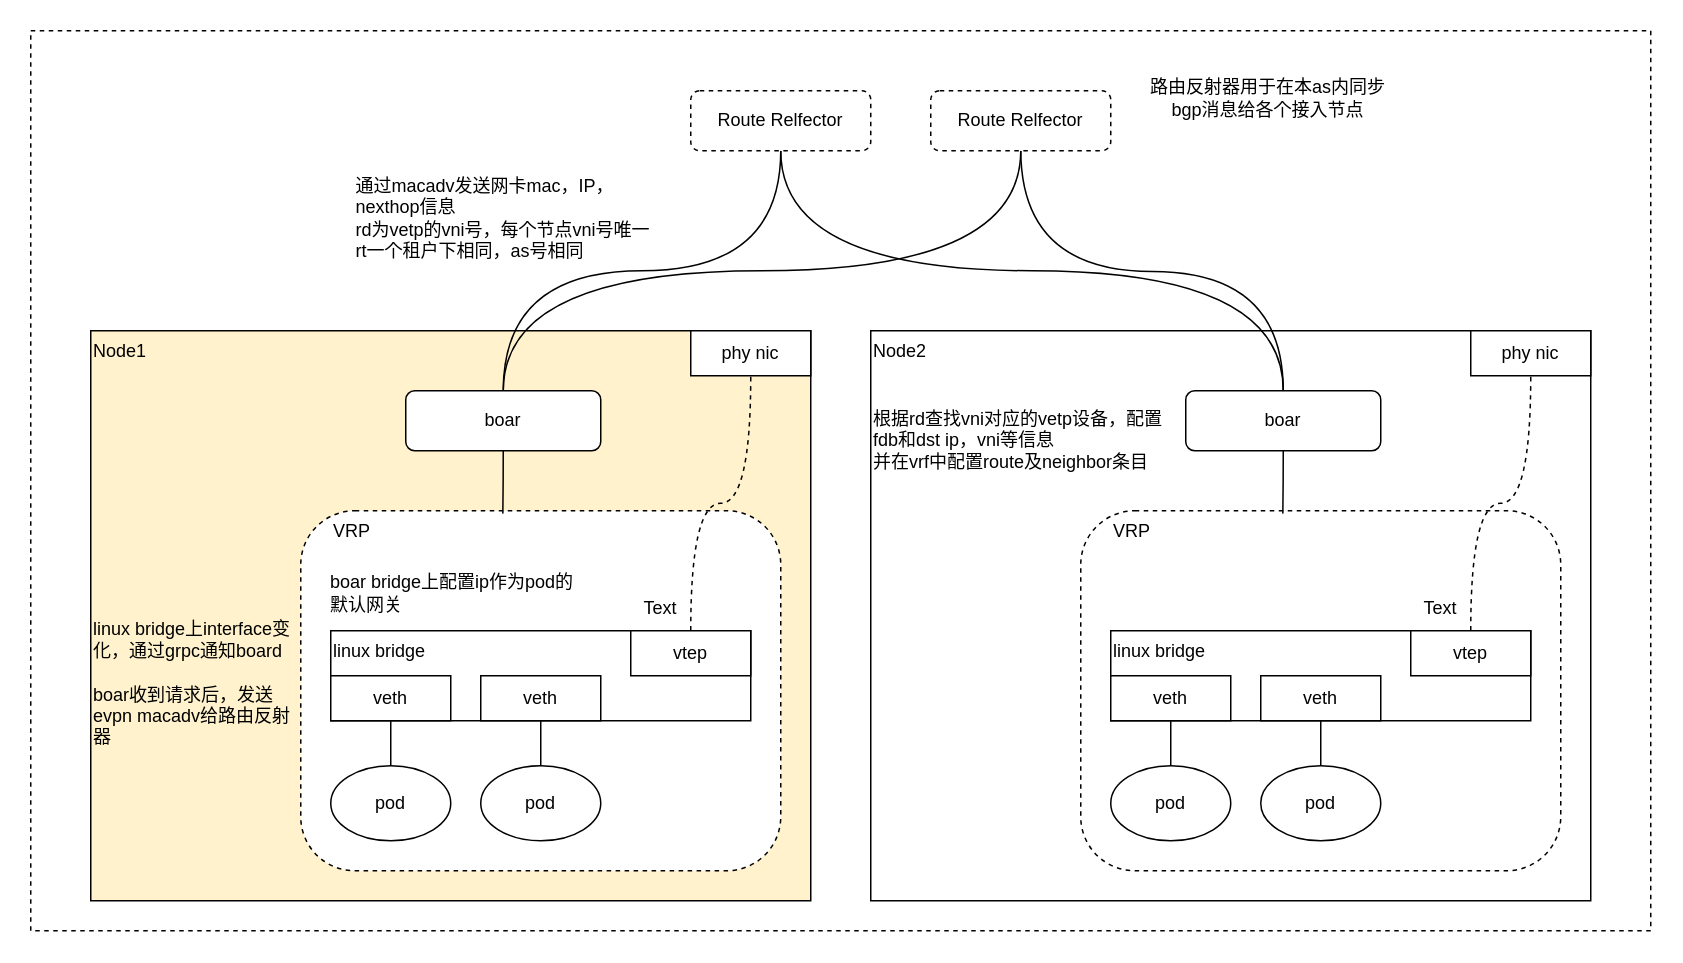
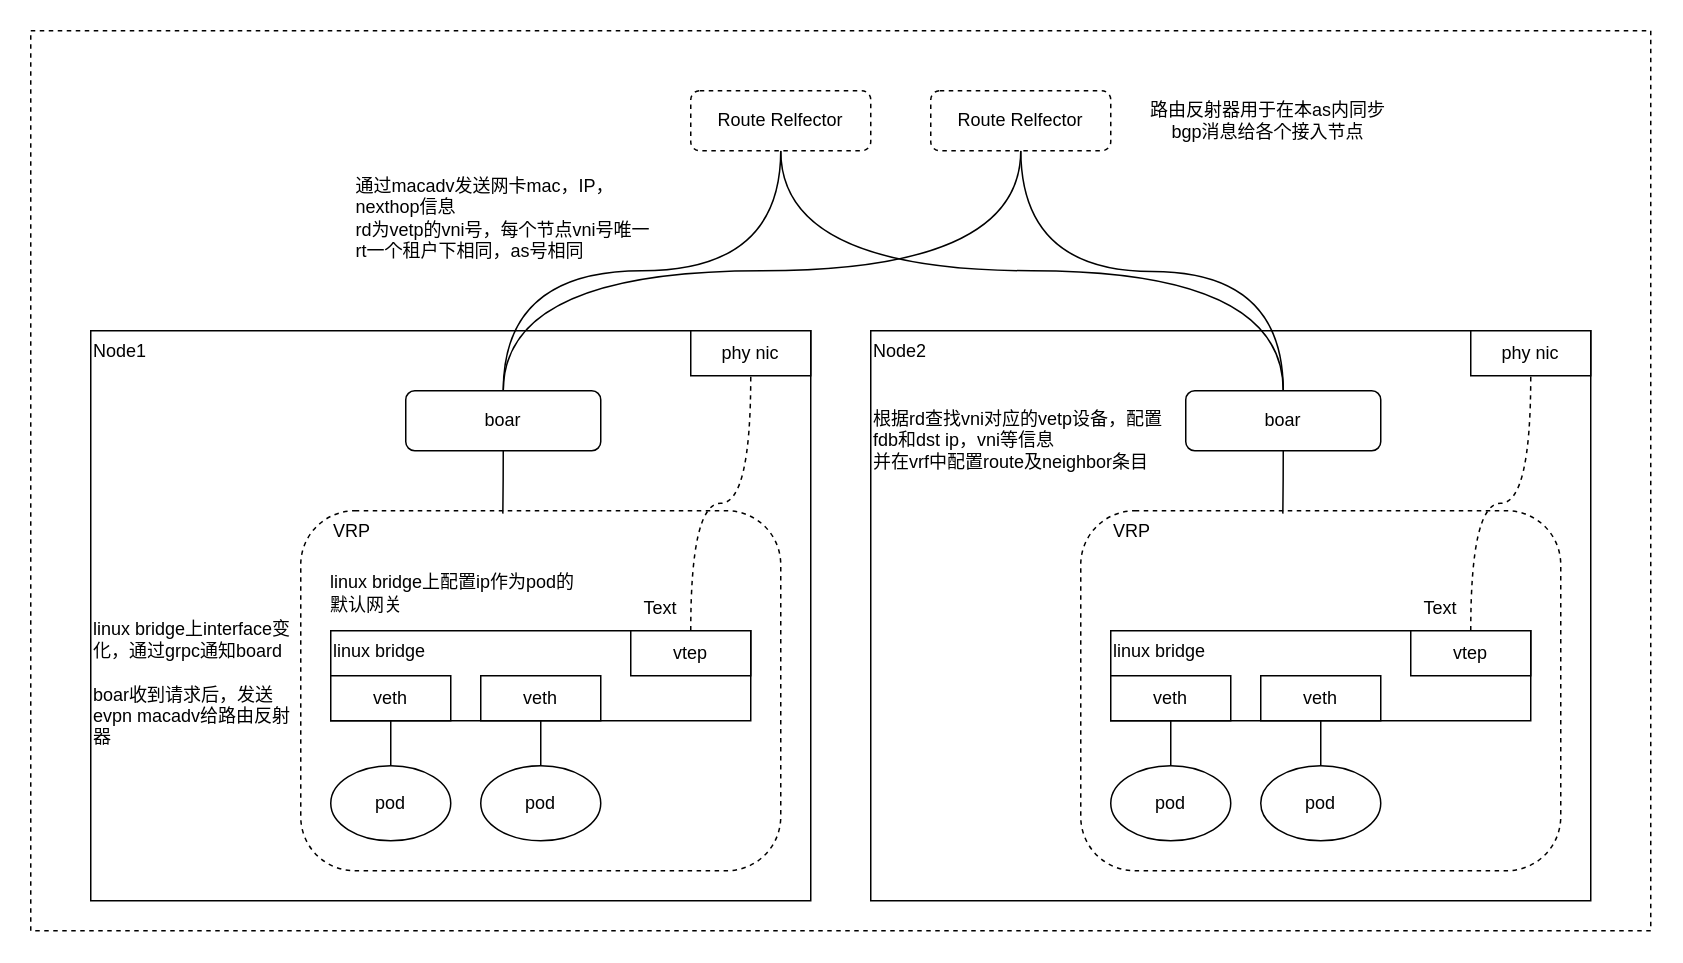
node "路由反射器用于在本as内同步bgp消息给各个接入节点": moved (1268, 98) -> (1268, 121)
node "Node1": fillcolor #fff2cc -> #ffffff
node "boar bridge上配置ip作为pod的默认网关": label "boar bridge上配置ip作为pod的默认网关" -> "linux bridge上配置ip作为pod的默认网关"
